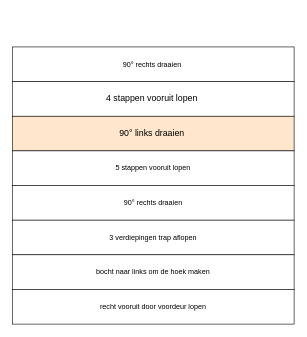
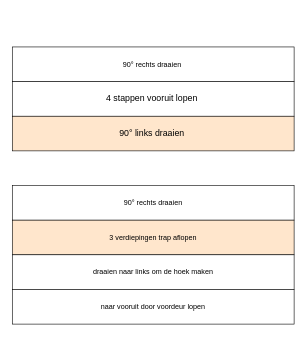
node "5 stappen vooruit lopen": removed
node "3 verdiepingen trap aflopen": fillcolor #ffffff -> #ffe6cc
node "bocht naar links om de hoek maken": label "bocht naar links om de hoek maken" -> "draaien naar links om de hoek maken"
node "recht vooruit door voordeur lopen": label "recht vooruit door voordeur lopen" -> "naar vooruit door voordeur lopen"
